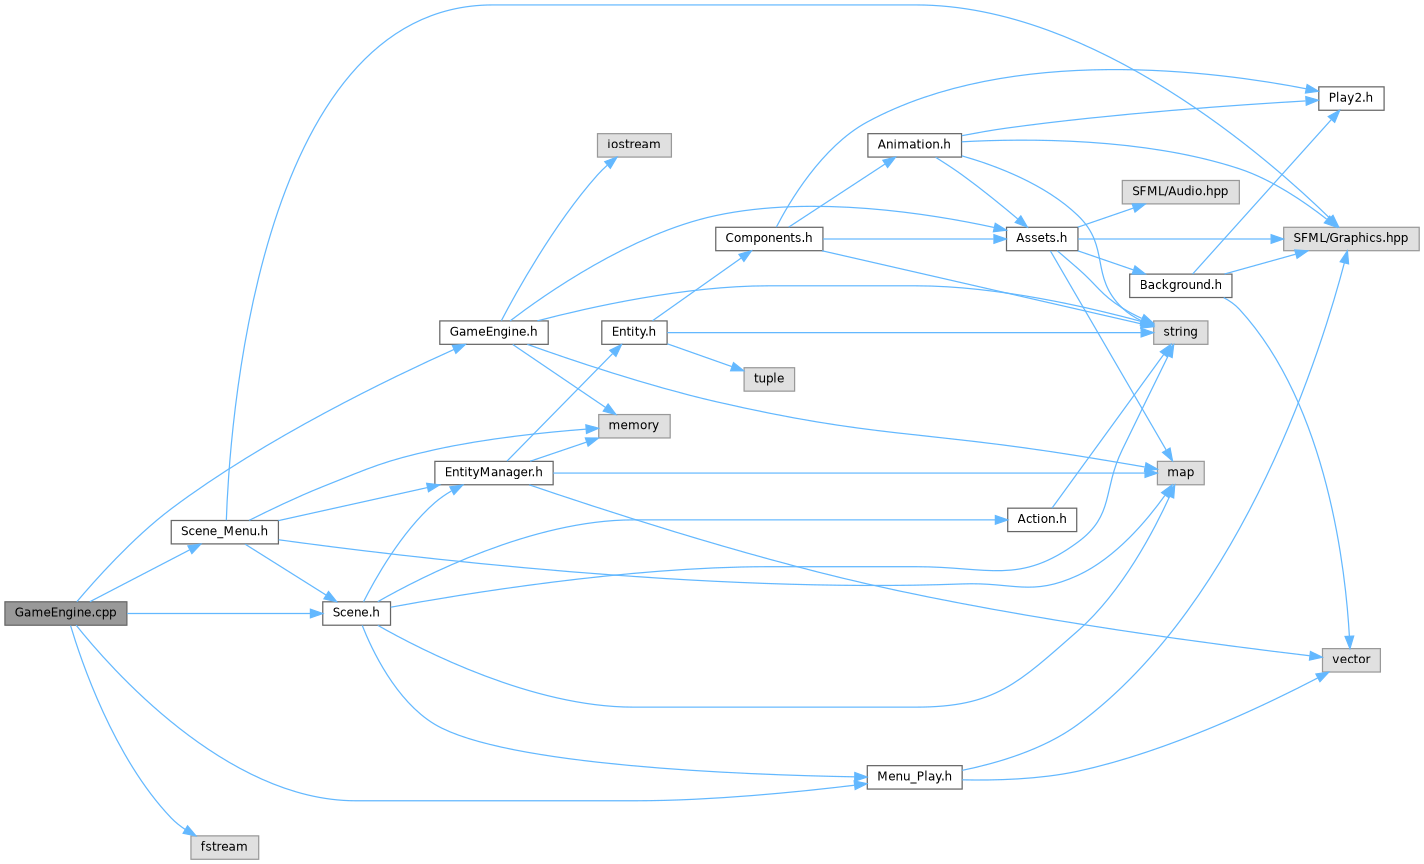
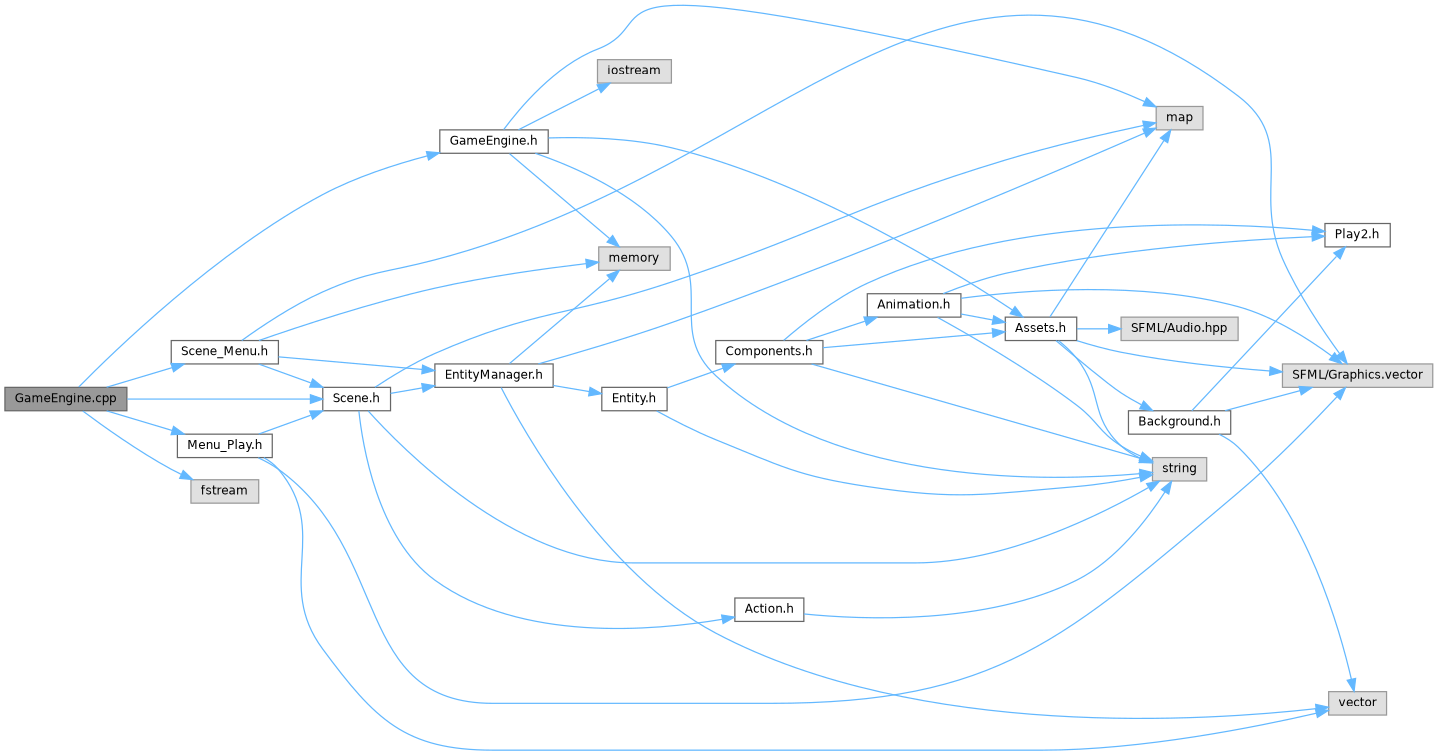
node "SFML/Graphics.hpp": label "SFML/Graphics.hpp" -> "SFML/Graphics.vector"
node "tuple": removed
edge "Scene_Menu.h" -> "map": removed
edge "Scene.h" -> "Menu_Play.h": reversed
